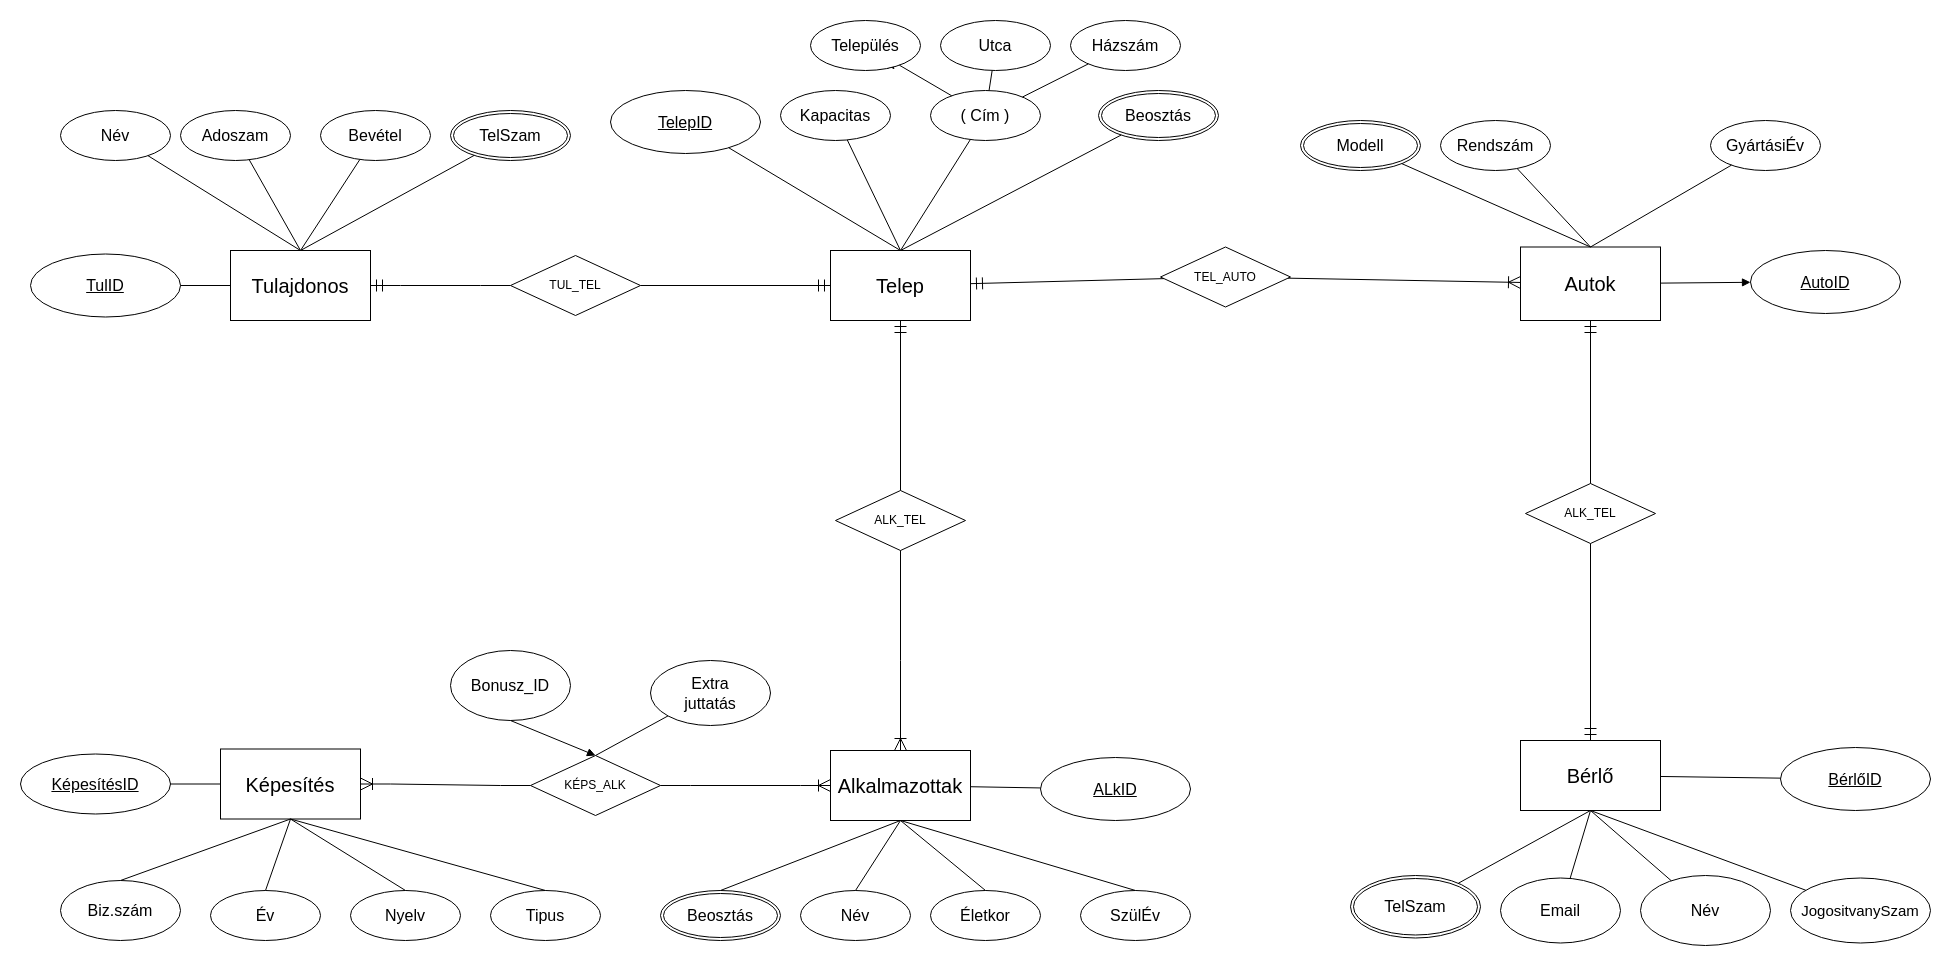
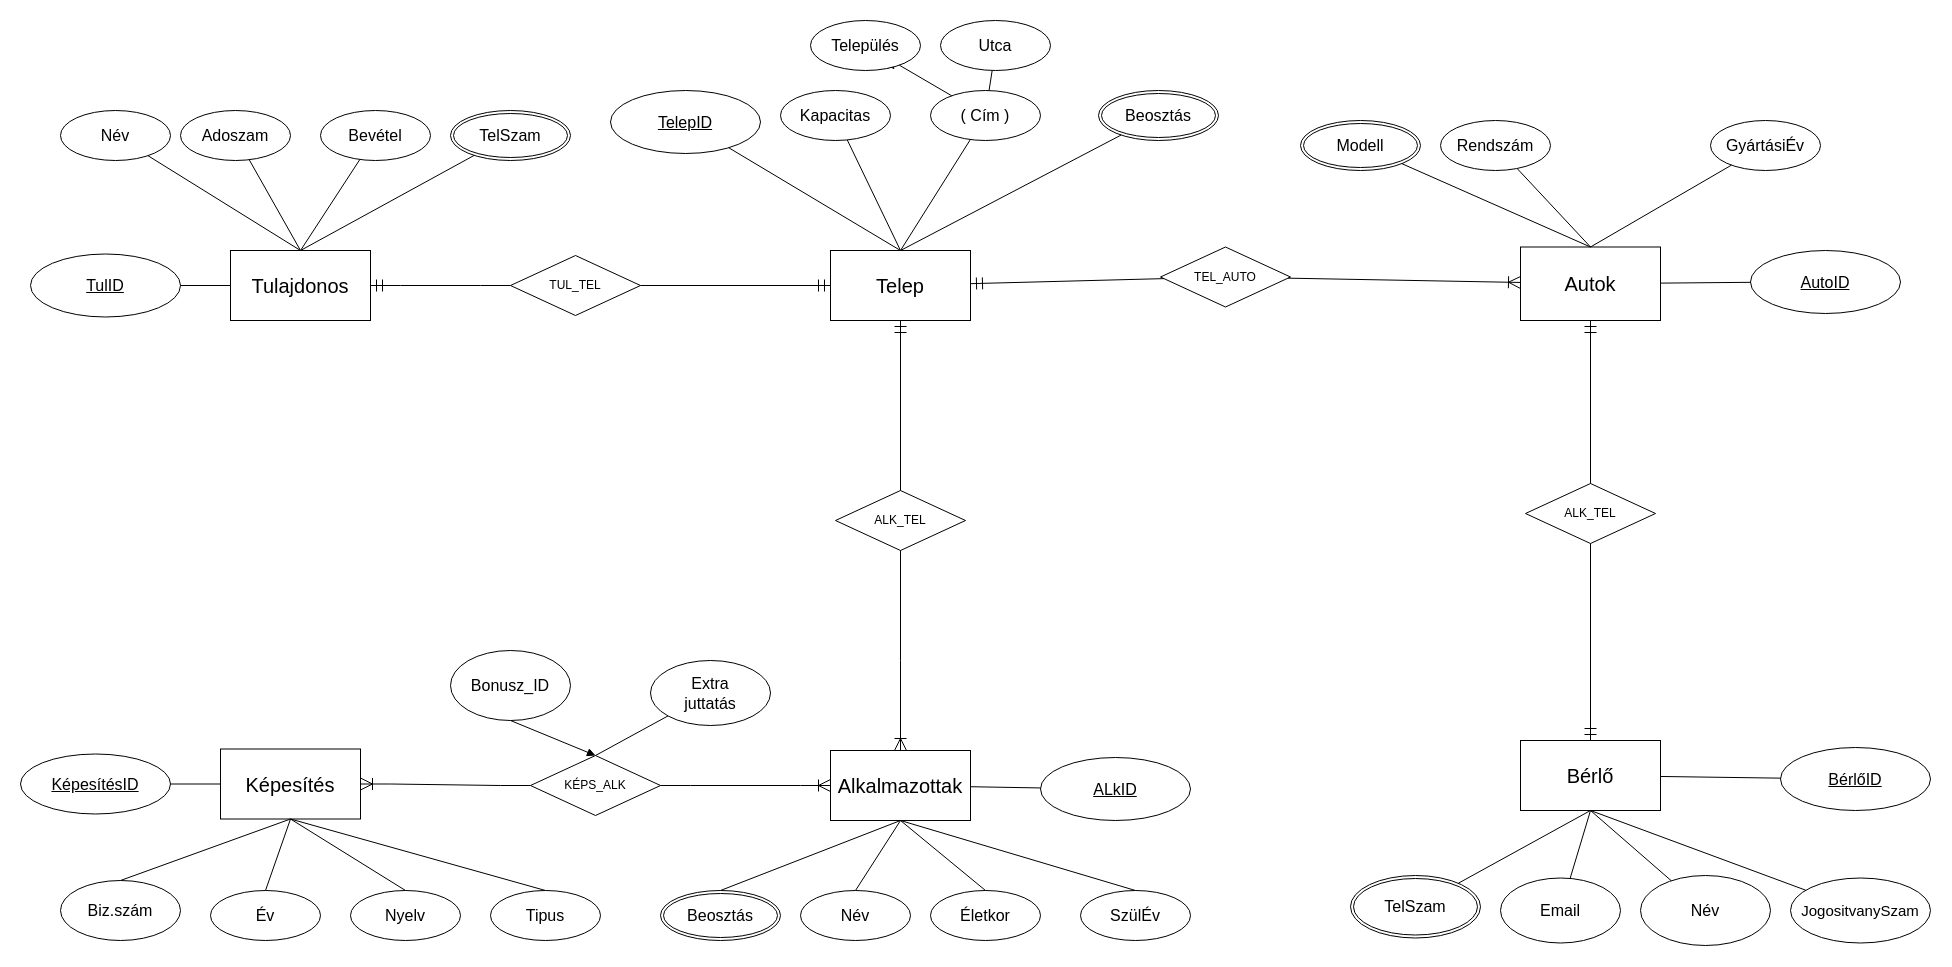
node "Házszám": removed
edge "Házszám" -- "( Cím )": removed
edge "Autok" -> "AutoID": arrowhead block -> none
